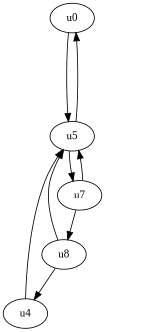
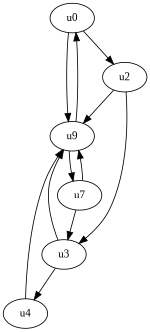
node "u2": added
node "u5": label "u5" -> "u9"
node "u8": label "u8" -> "u3"
